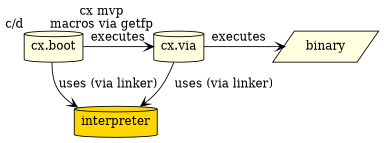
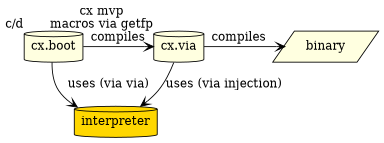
edge "cx.boot c/d" -> "cx.via cx mvp macros via getfp": label "executes" -> "compiles"
edge "cx.via cx mvp macros via getfp" -> "binary": label "executes" -> "compiles"
edge "cx.boot c/d" -> "interpreter": label "uses (via linker)" -> "uses (via via)"
edge "cx.via cx mvp macros via getfp" -> "interpreter": label "uses (via linker)" -> "uses (via injection)"
